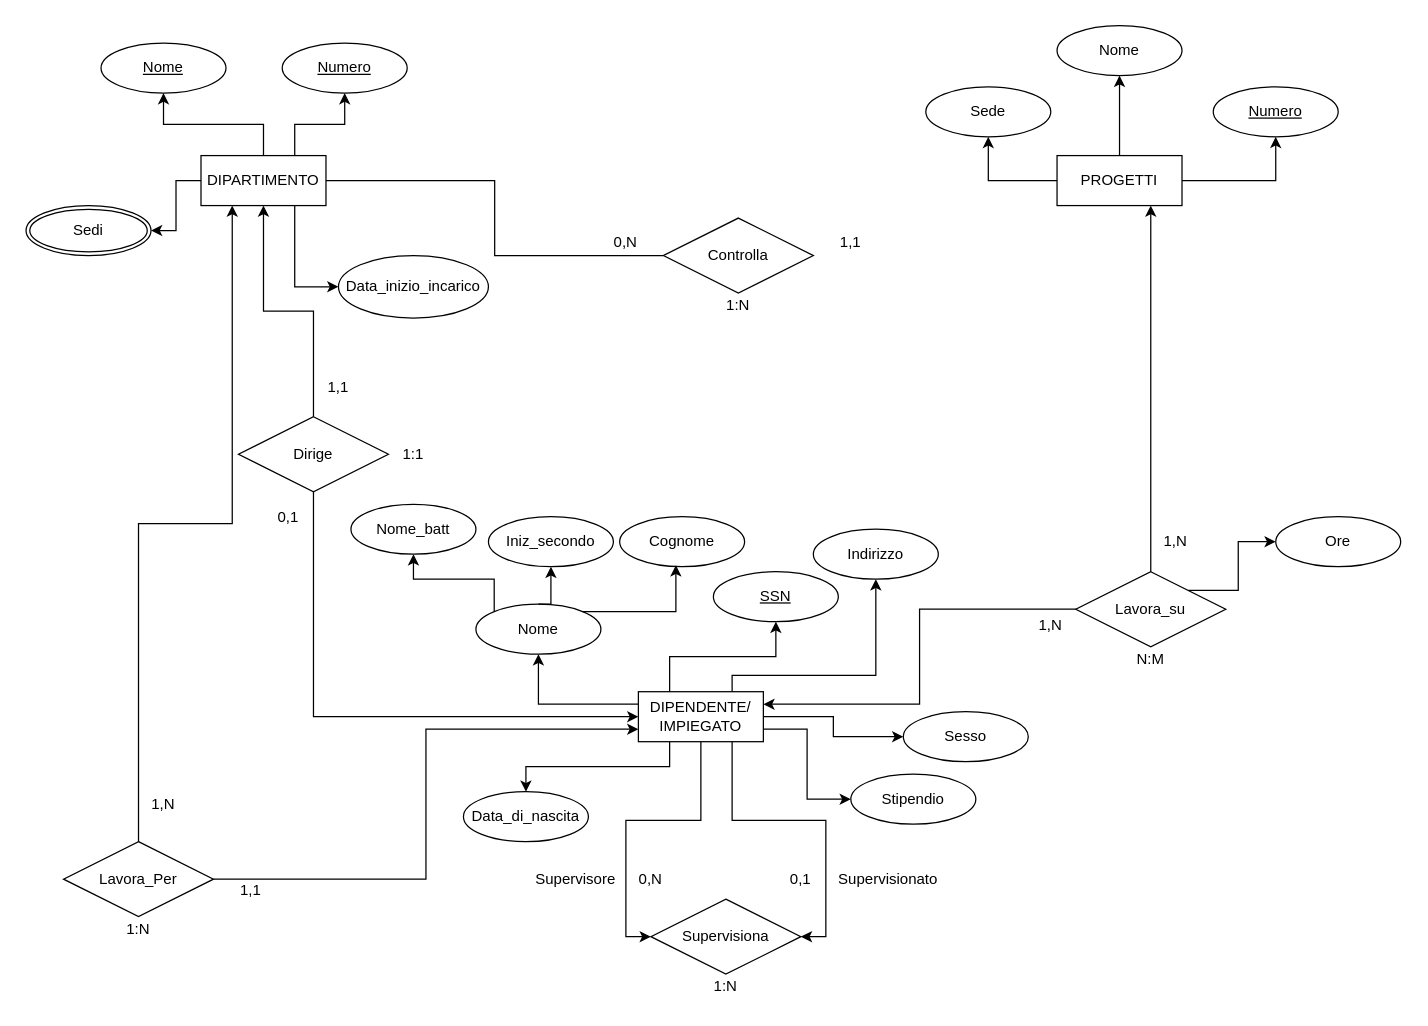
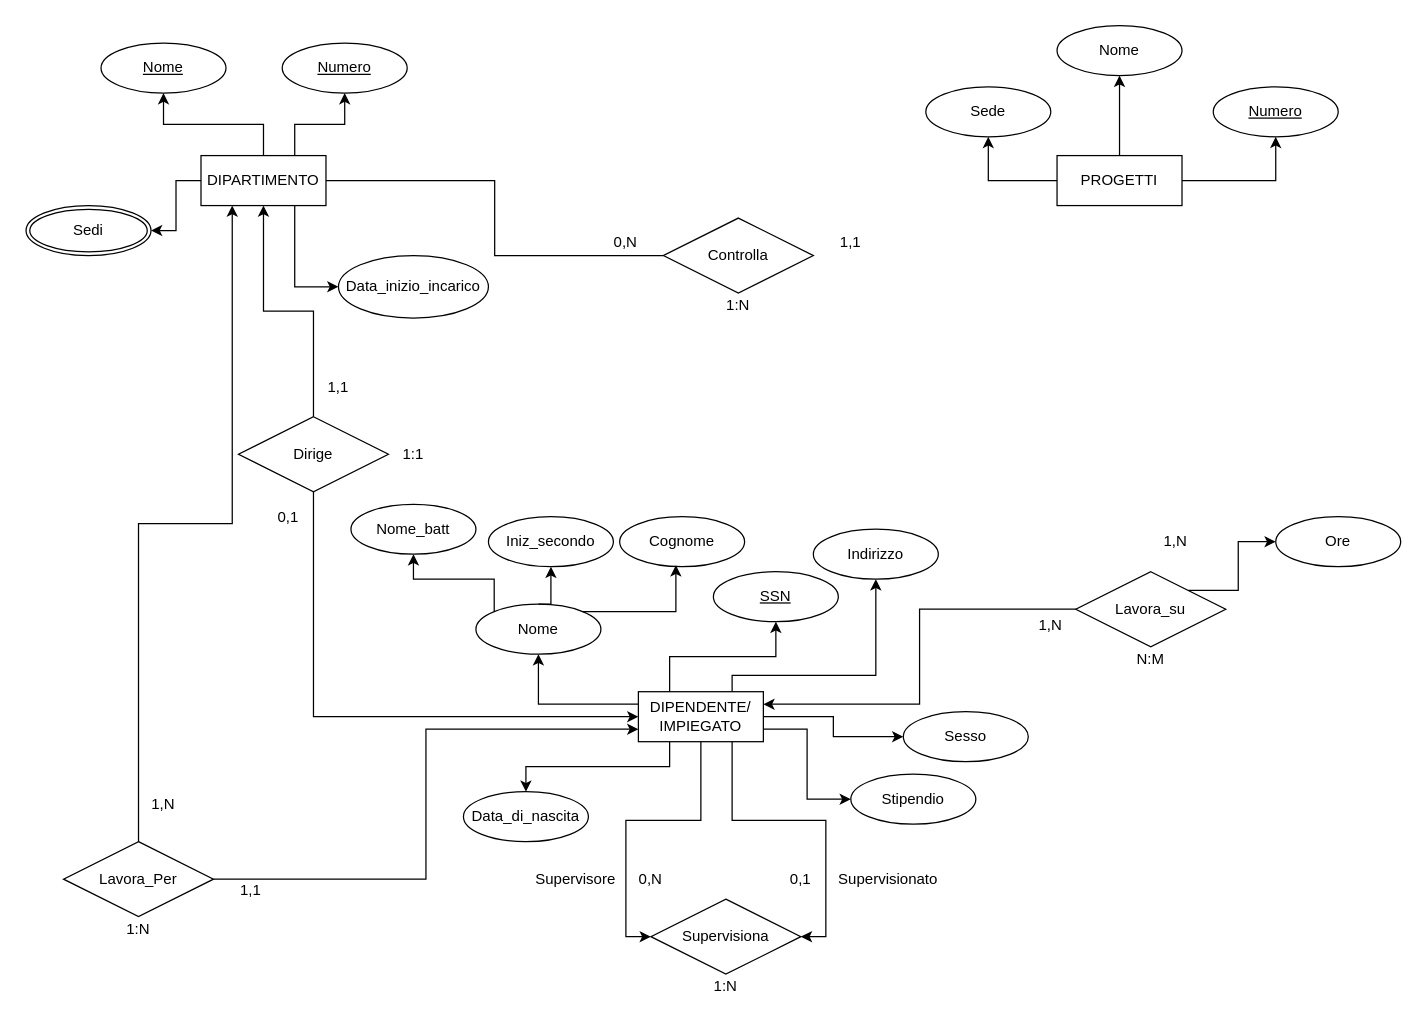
edge "Lavora_su" -> "PROGETTI": removed
